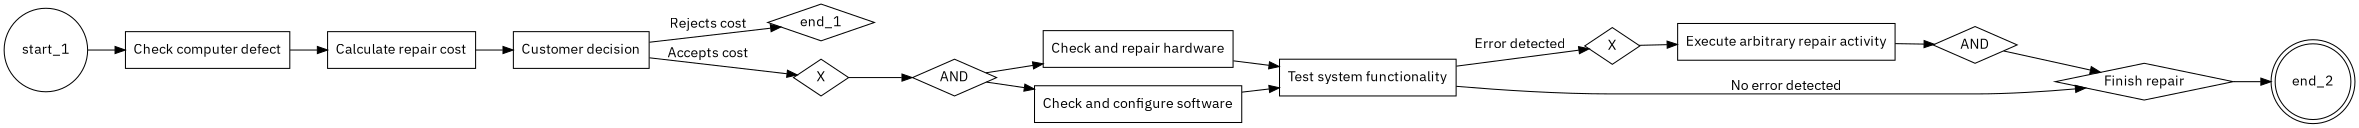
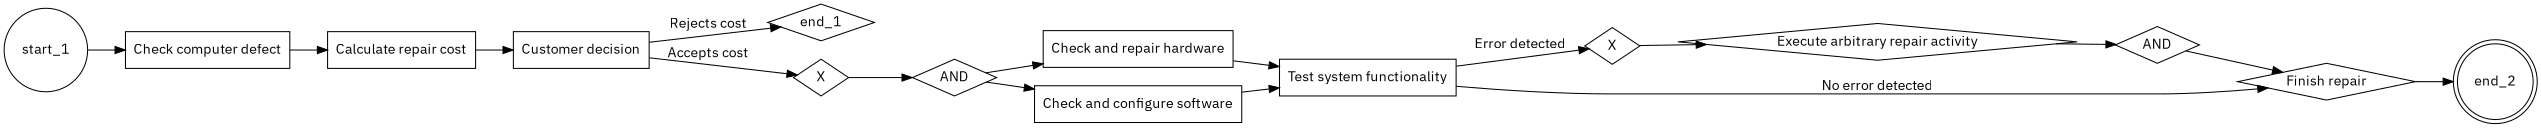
node "Execute arbitrary repair activity": shape box -> diamond
